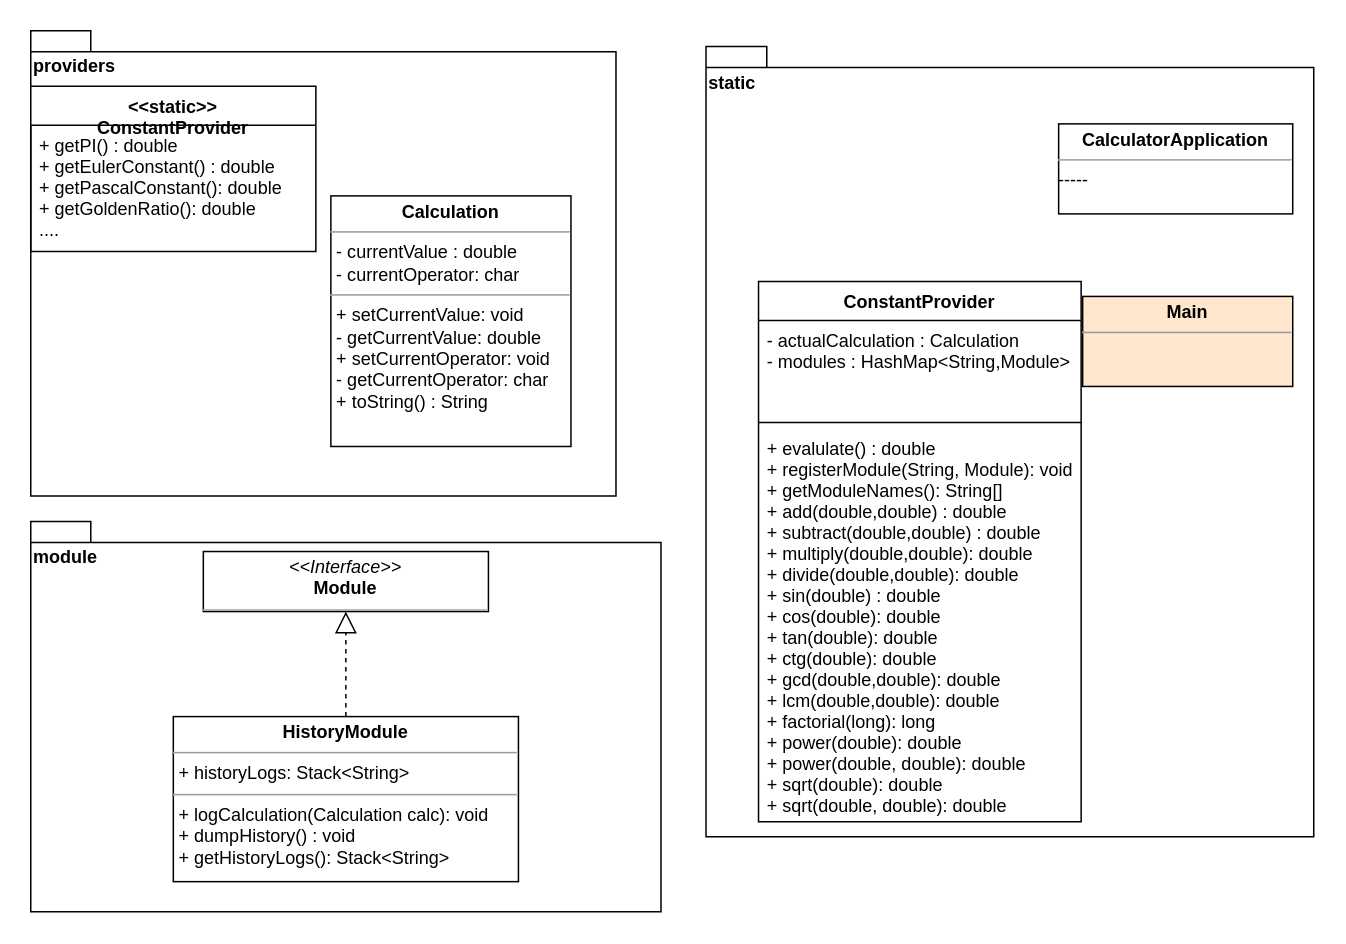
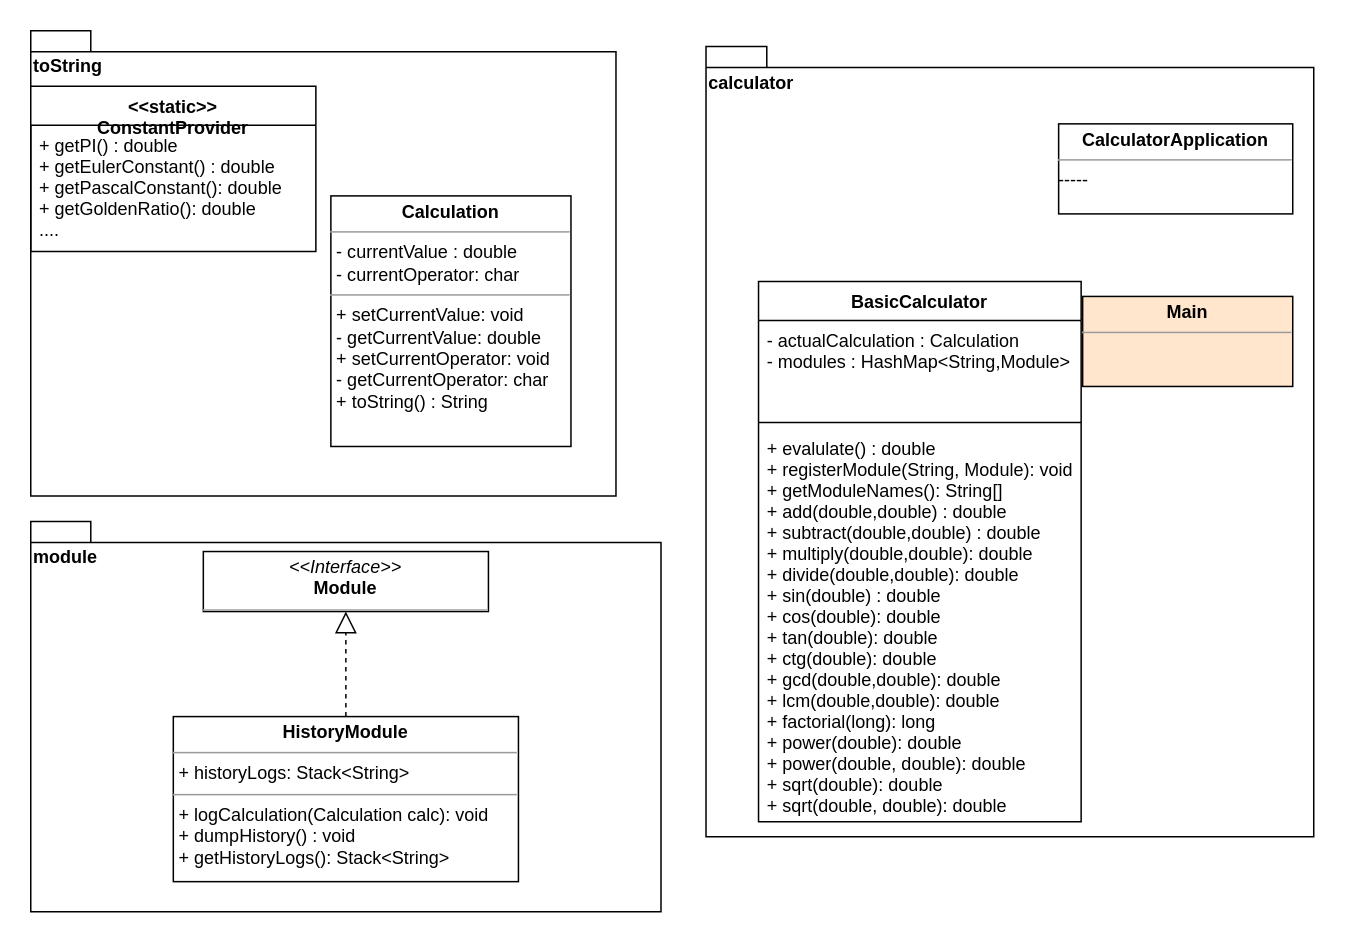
node "providers": label "providers" -> "toString"
node "static": label "static" -> "calculator"
node "ConstantProvider": label "ConstantProvider" -> "BasicCalculator"
